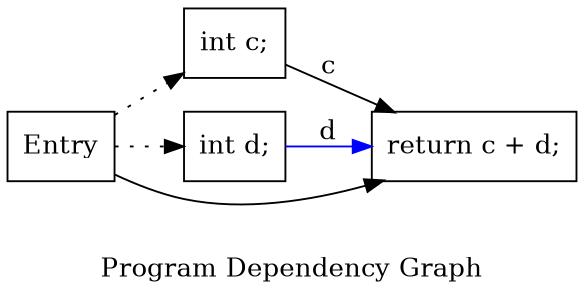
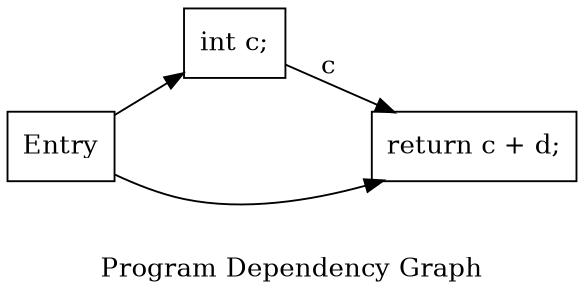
edge "Entry" -> "int c;": style dotted -> solid
node "int d;": removed
